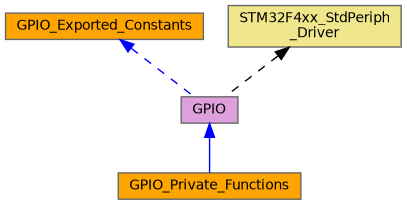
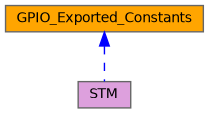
node "STM32F4xx_StdPeriph _Driver": removed
node "GPIO": label "GPIO" -> "STM"
node "GPIO_Private_Functions": removed
